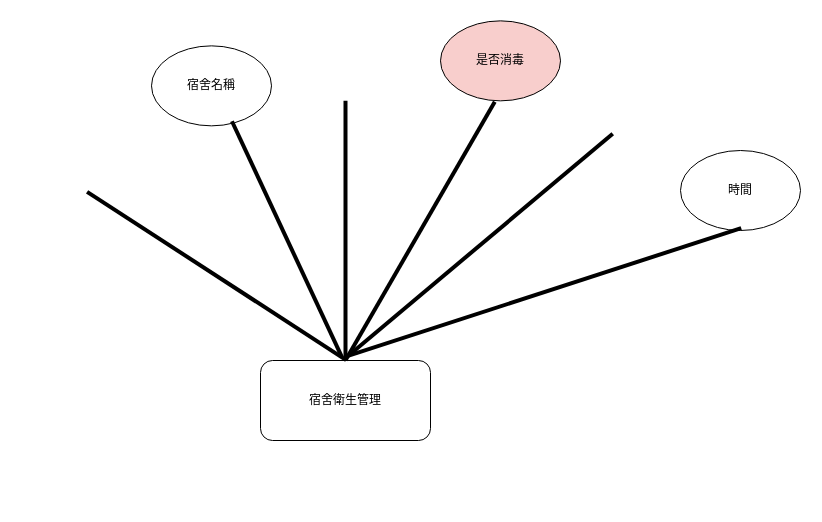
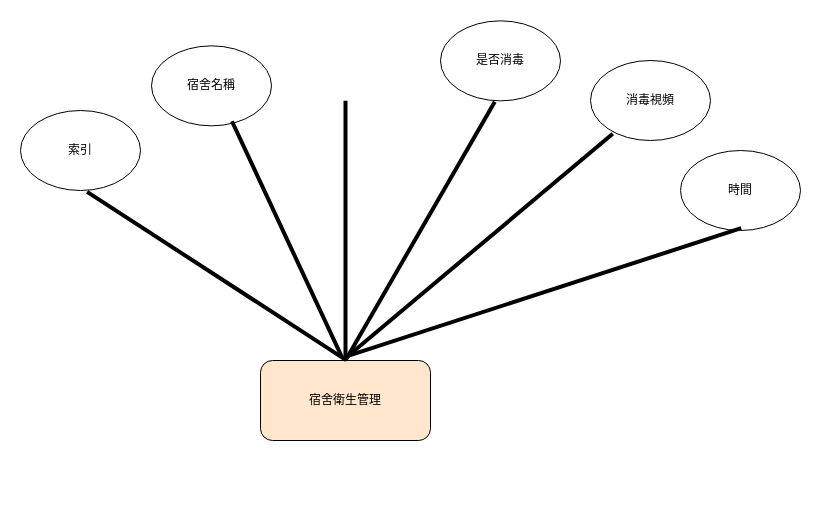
node "是否消毒": fillcolor #f8cecc -> #ffffff
node "消毒視頻": added
node "索引": added
node "宿舍衛生管理": fillcolor #ffffff -> #ffe6cc
